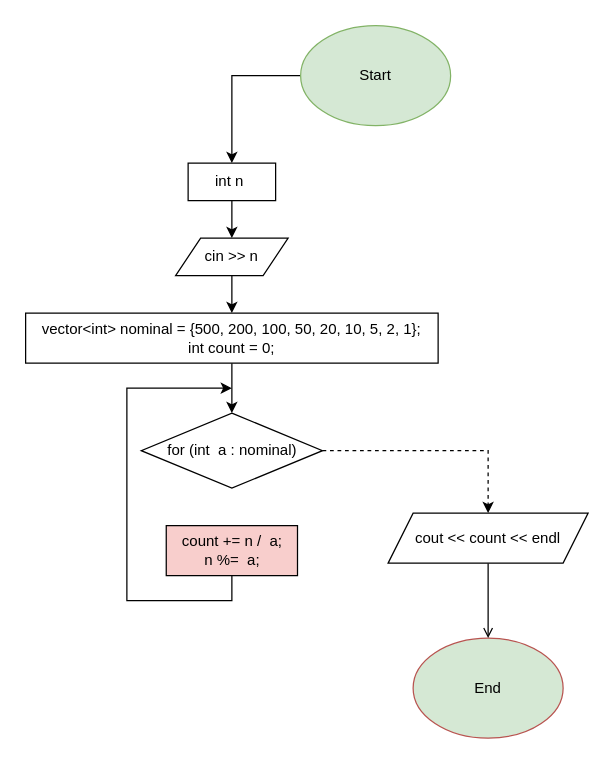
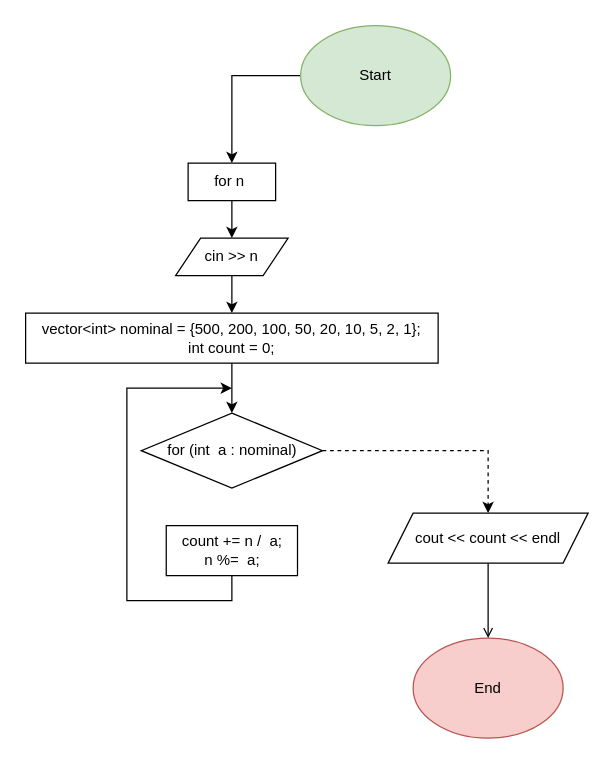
node "int n": label "int n" -> "for n"
node "count += n / a; n %= a;": fillcolor #f8cecc -> #ffffff
node "End": fillcolor #d5e8d4 -> #f8cecc
